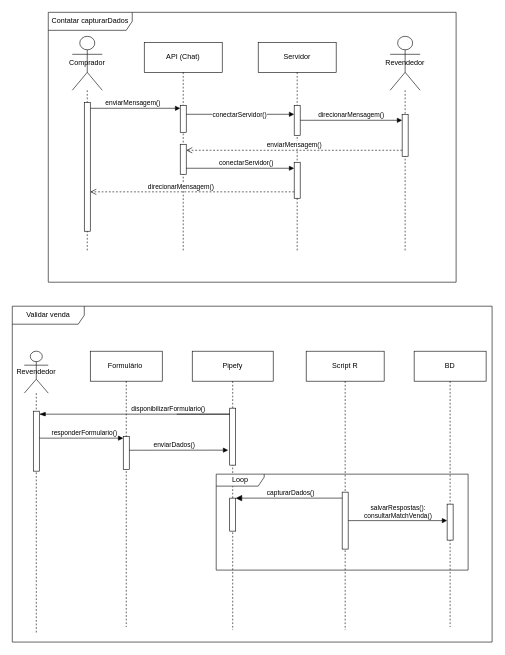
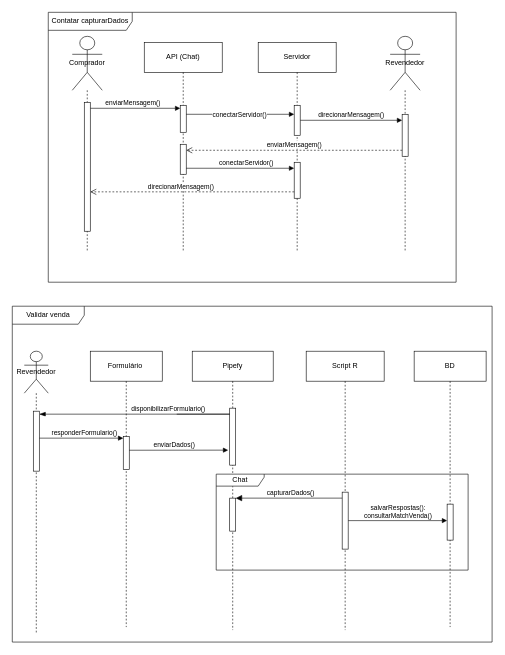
node "Loop": label "Loop" -> "Chat"
